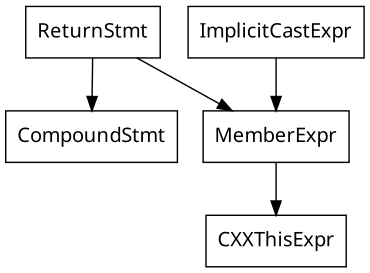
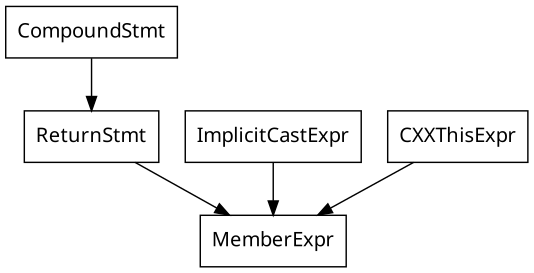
edge "ReturnStmt" -> "CompoundStmt": reversed
edge "MemberExpr" -> "CXXThisExpr": reversed
